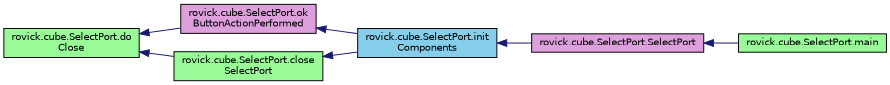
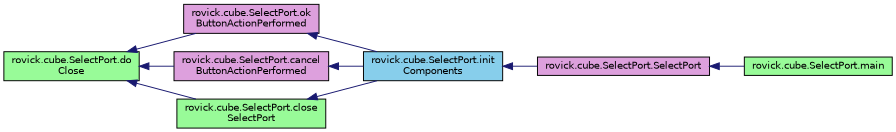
node "rovick.cube.SelectPort.cancel ButtonActionPerformed": added
